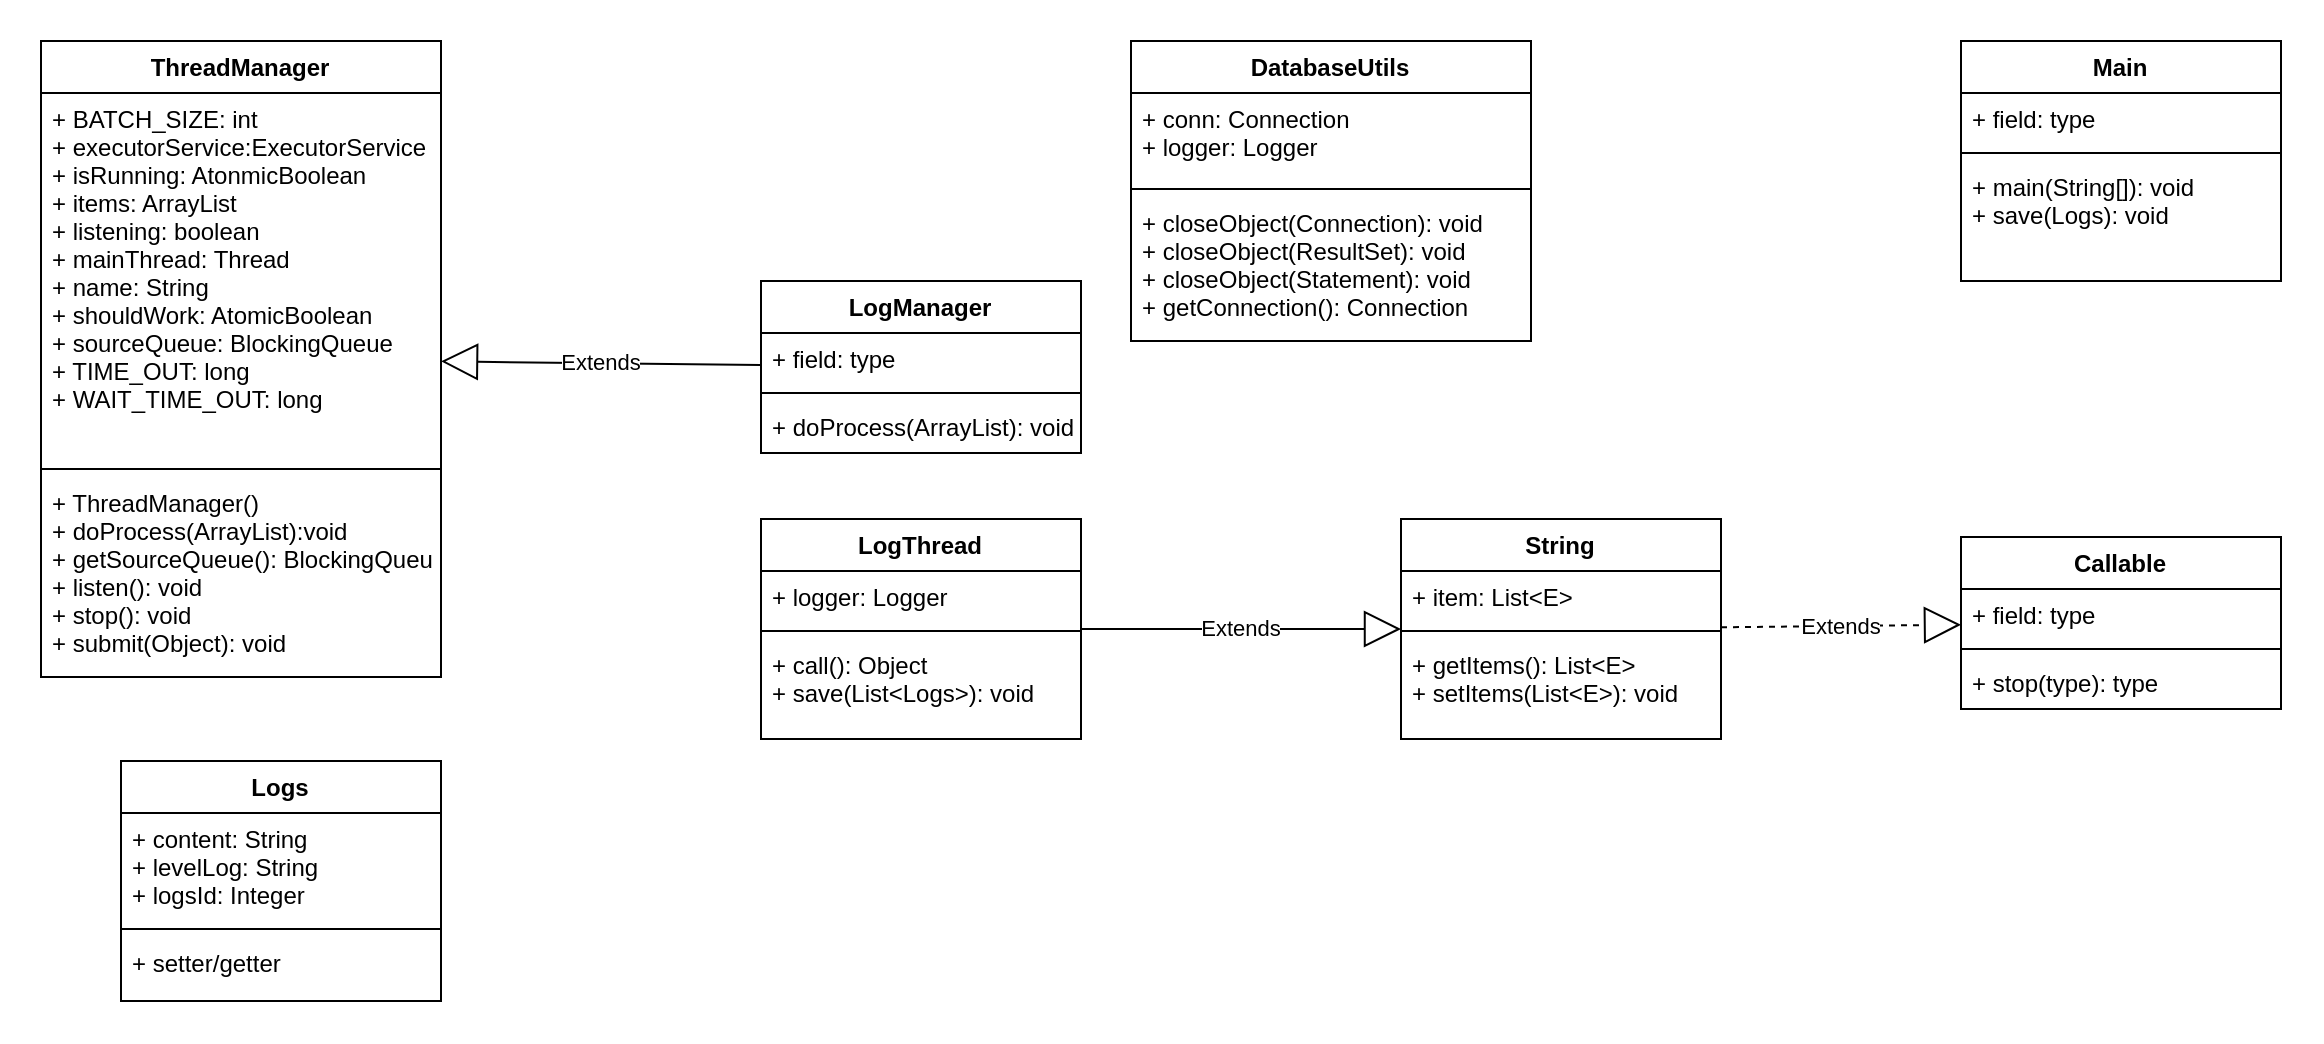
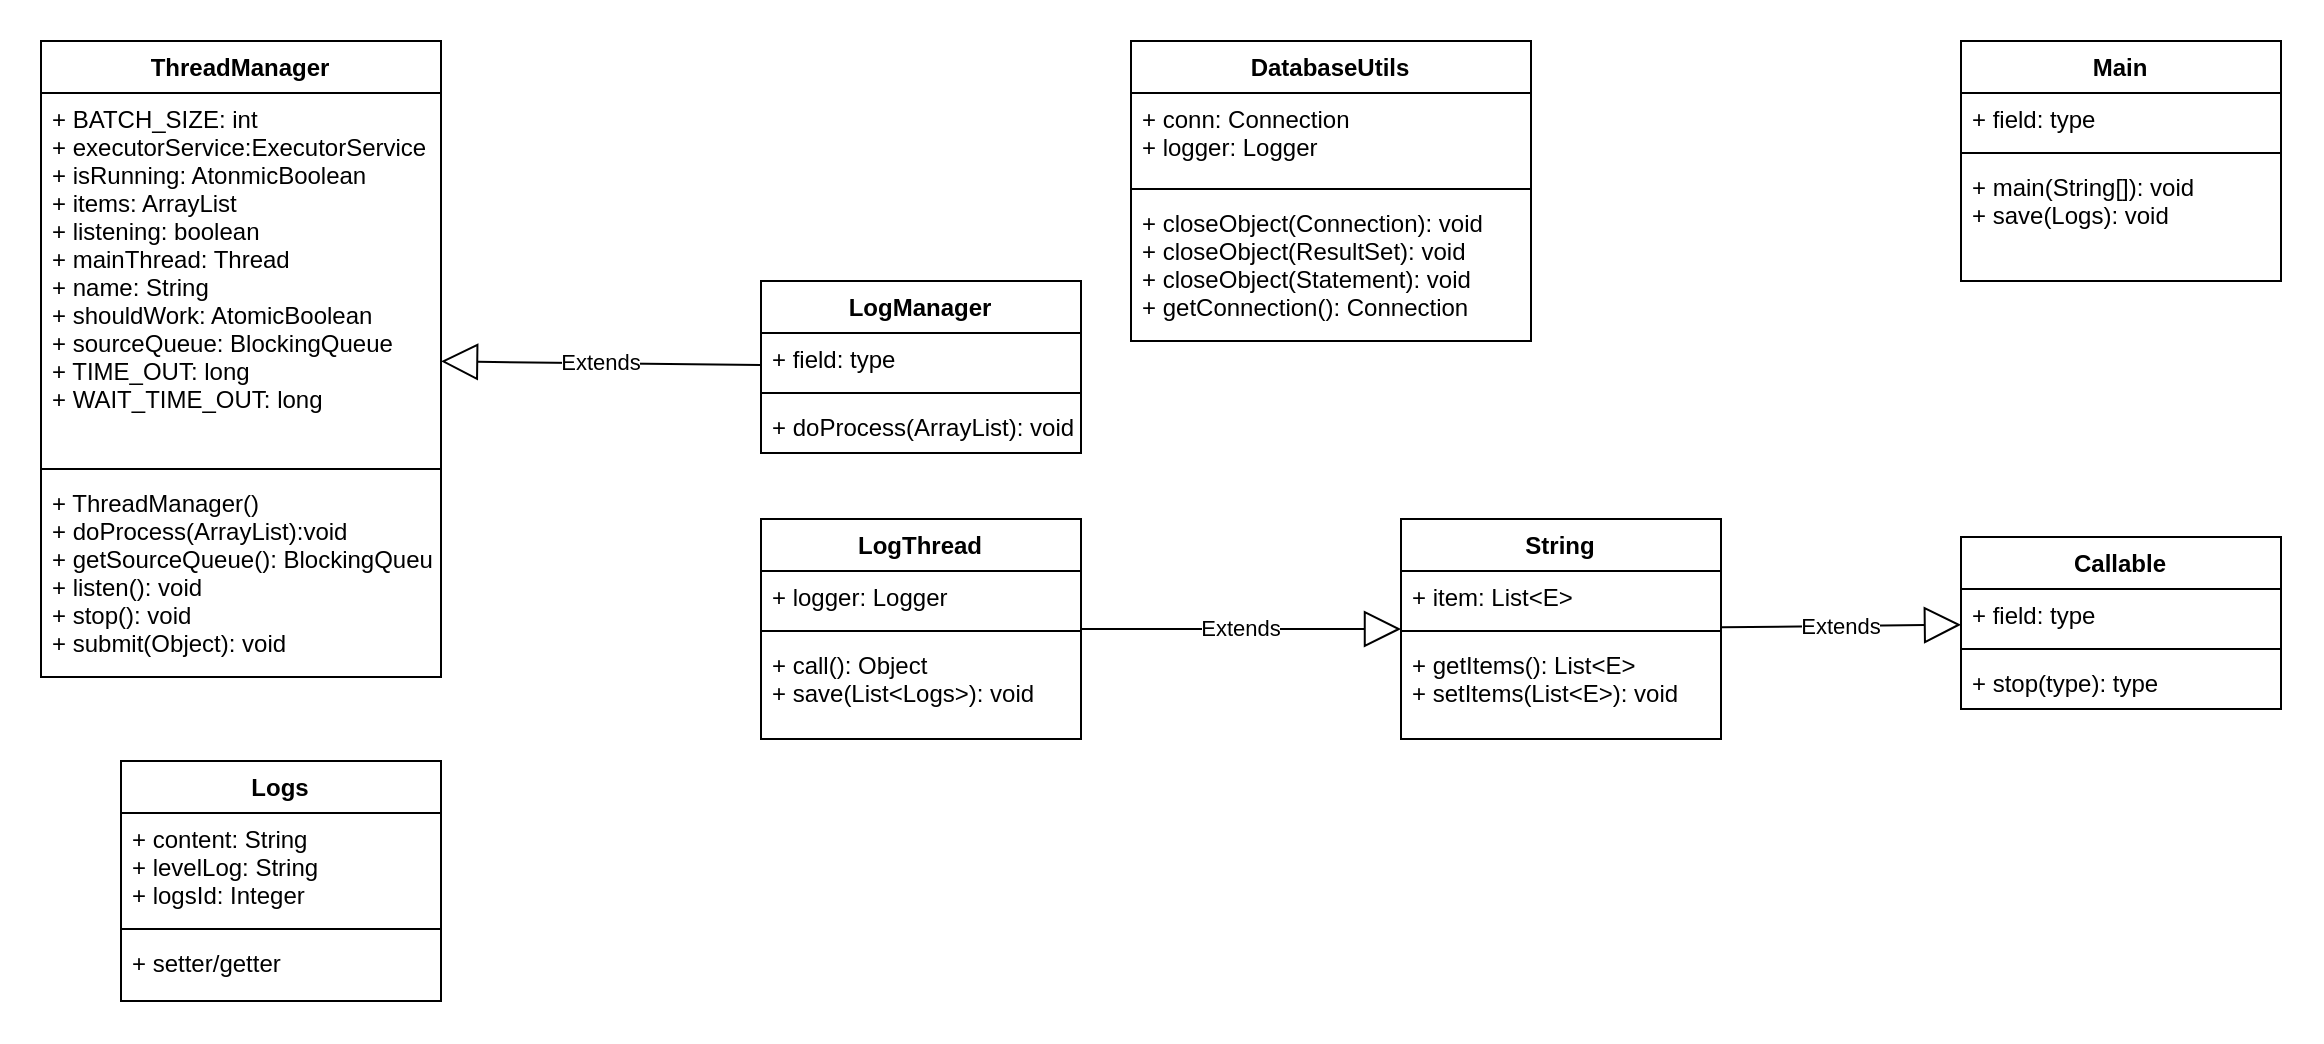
edge "String" -> "Callable": style dashed -> solid
